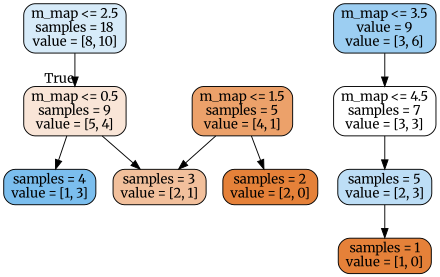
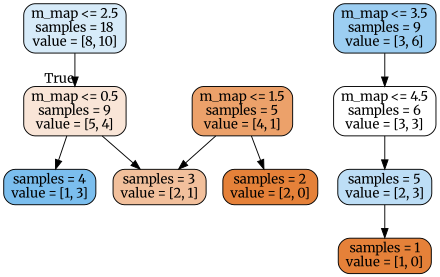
node "m_map <= 3.5 value = 9 value = [3, 6]": label "m_map <= 3.5 value = 9 value = [3, 6]" -> "m_map <= 3.5 samples = 9 value = [3, 6]"
node "m_map <= 4.5 samples = 7 value = [3, 3]": label "m_map <= 4.5 samples = 7 value = [3, 3]" -> "m_map <= 4.5 samples = 6 value = [3, 3]"
